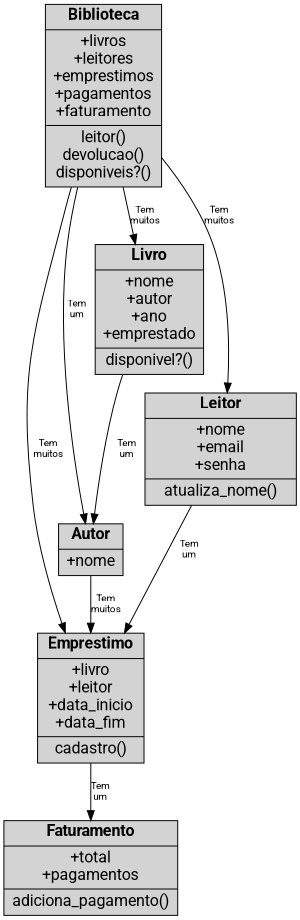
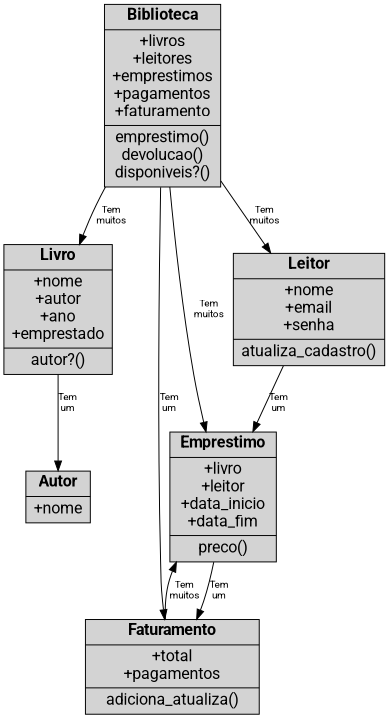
node "Biblioteca": text "leitor()" -> "emprestimo()"
edge "Biblioteca" -> "Autor": now "Biblioteca" -> "Faturamento"
node "Livro": text "disponivel?()" -> "autor?()"
node "Leitor": text "atualiza_nome()" -> "atualiza_cadastro()"
edge "Autor" -> "Emprestimo": now "Faturamento" -> "Emprestimo"
node "Emprestimo": text "cadastro()" -> "preco()"
node "Faturamento": text "adiciona_pagamento()" -> "adiciona_atualiza()"
